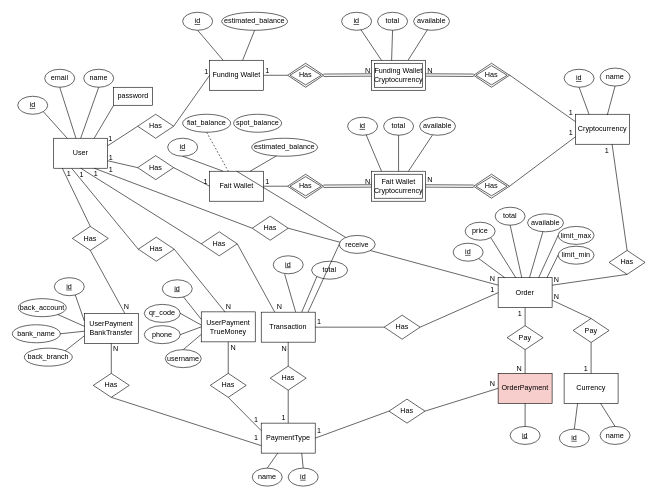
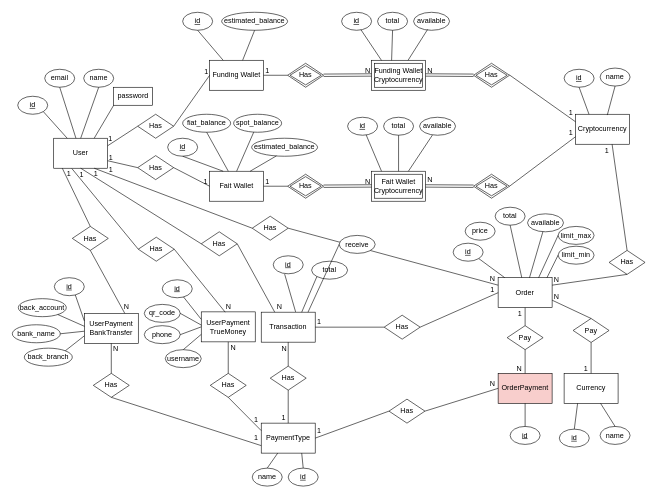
edge "fiat_balance" -- "Fait Wallet": style dashed -> solid
edge "Fait Wallet" -- "receive": now "Fait Wallet" -- "spot_balance"
edge "price" -- "Order": removed
